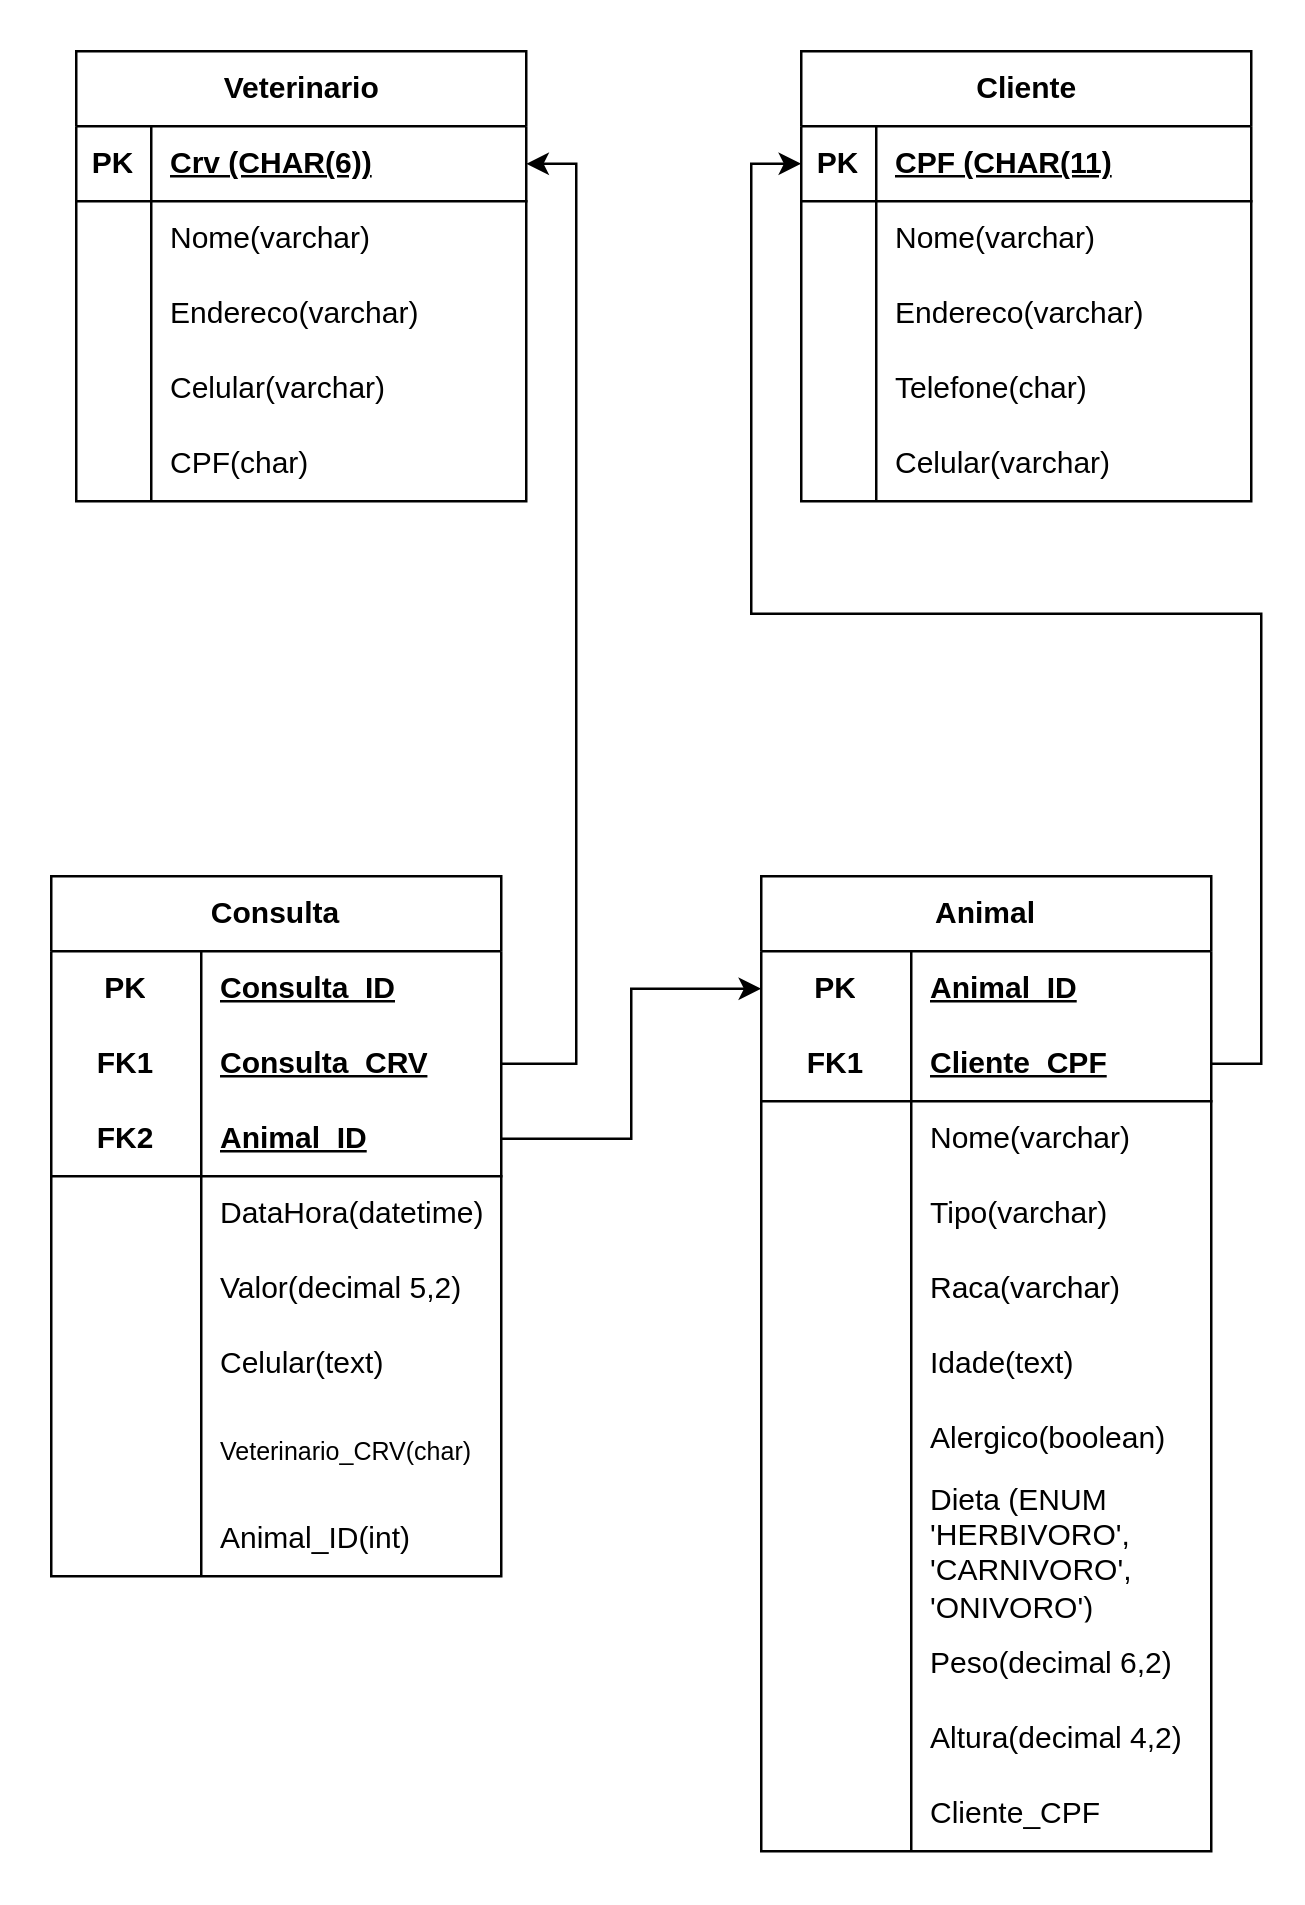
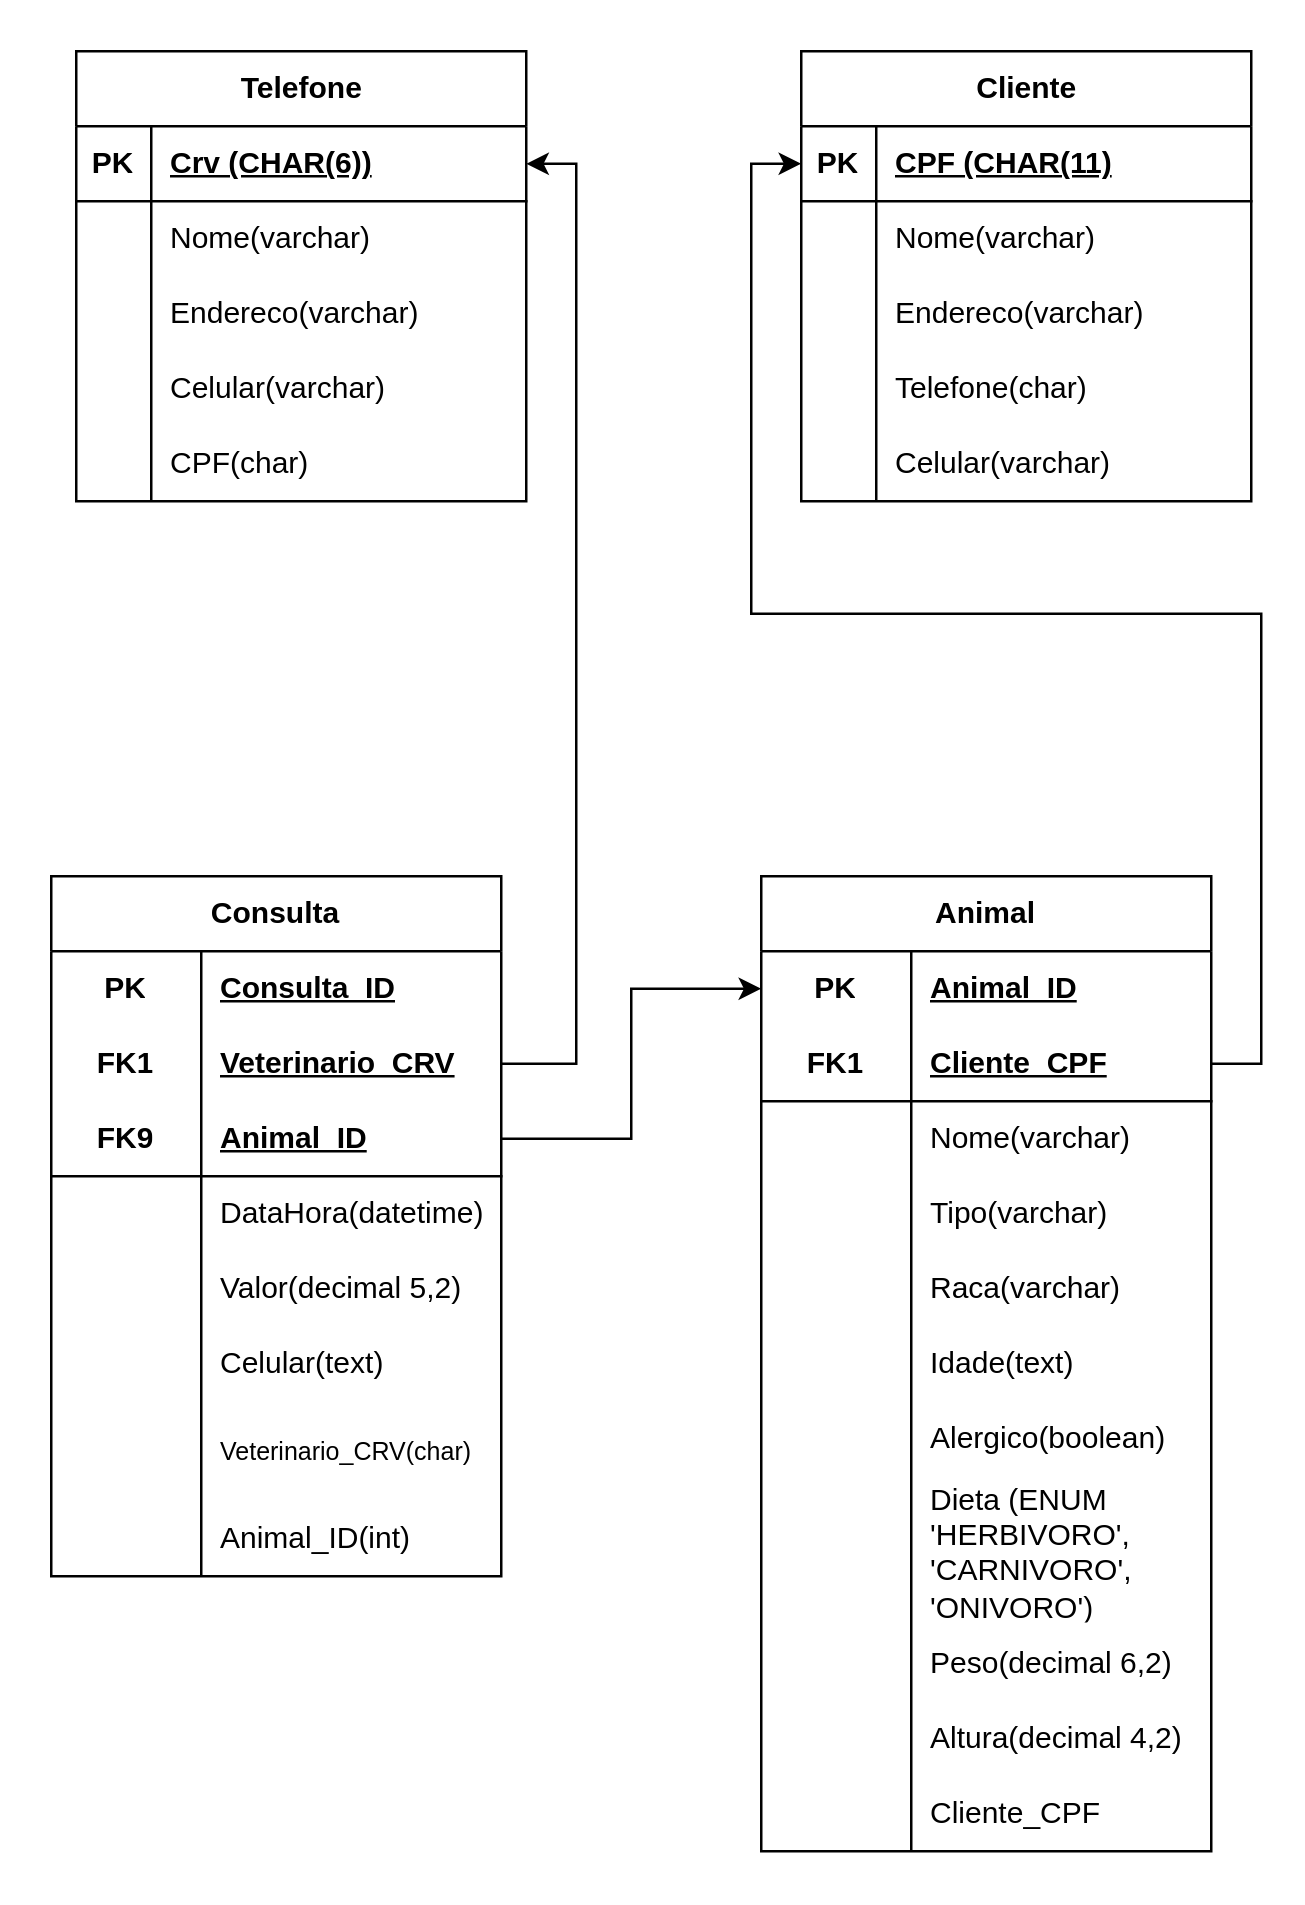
node "Veterinario": label "Veterinario" -> "Telefone"
node "Consulta_CRV": label "Consulta_CRV" -> "Veterinario_CRV"
node "FK2": label "FK2" -> "FK9"
